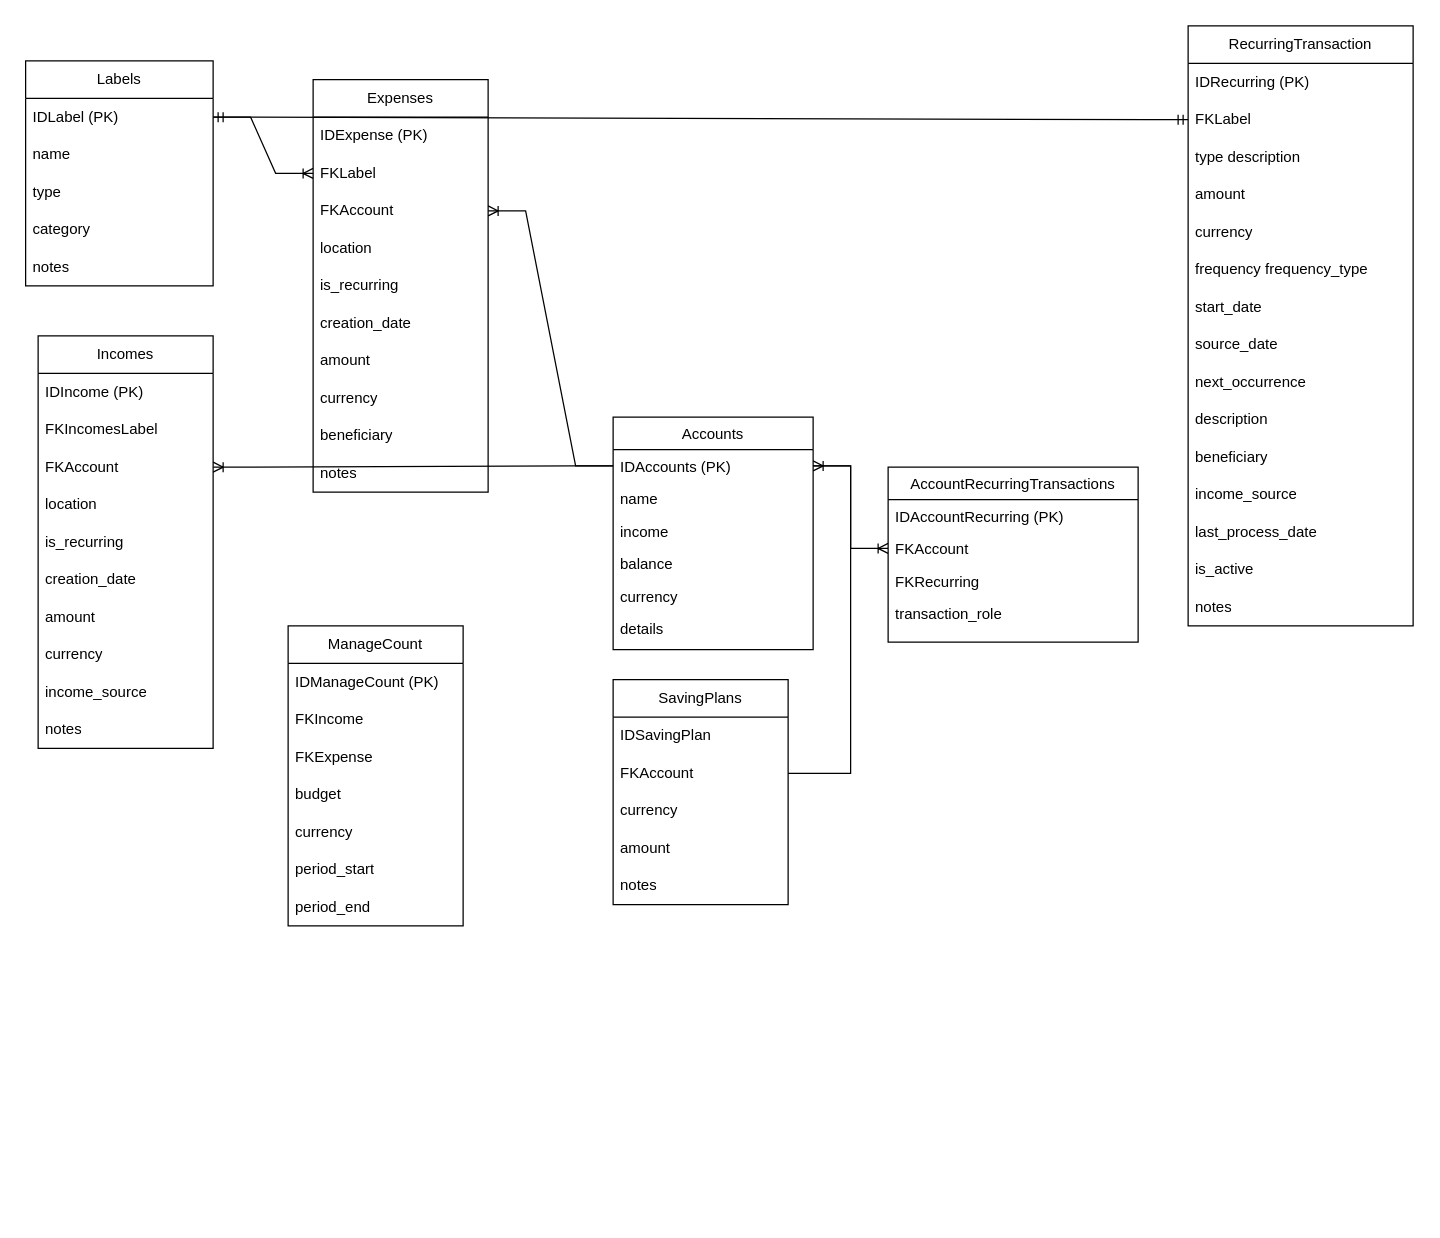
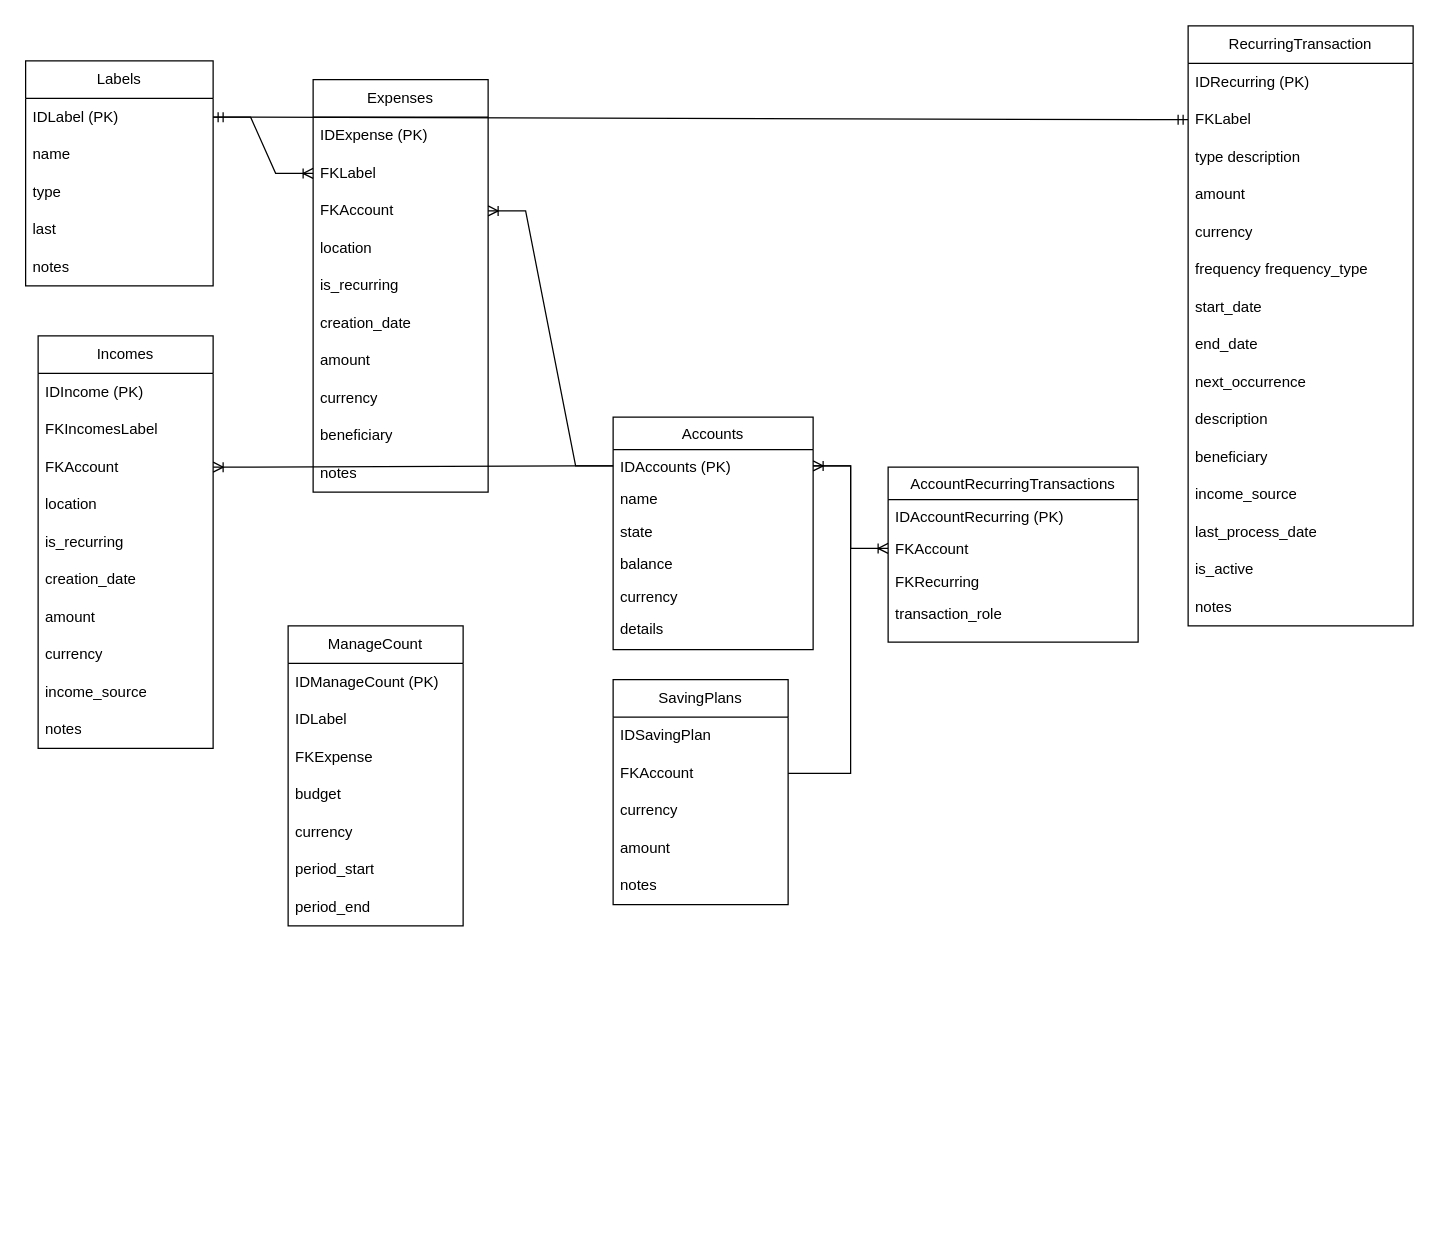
node "category": label "category" -> "last"
node "source_date": label "source_date" -> "end_date"
node "income": label "income" -> "state"
node "FKIncome": label "FKIncome" -> "IDLabel"
